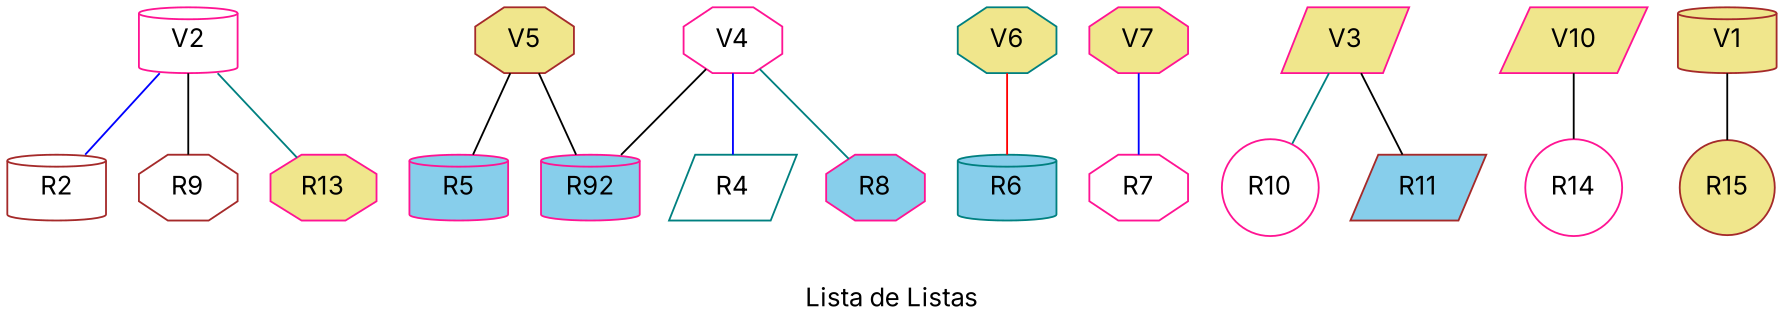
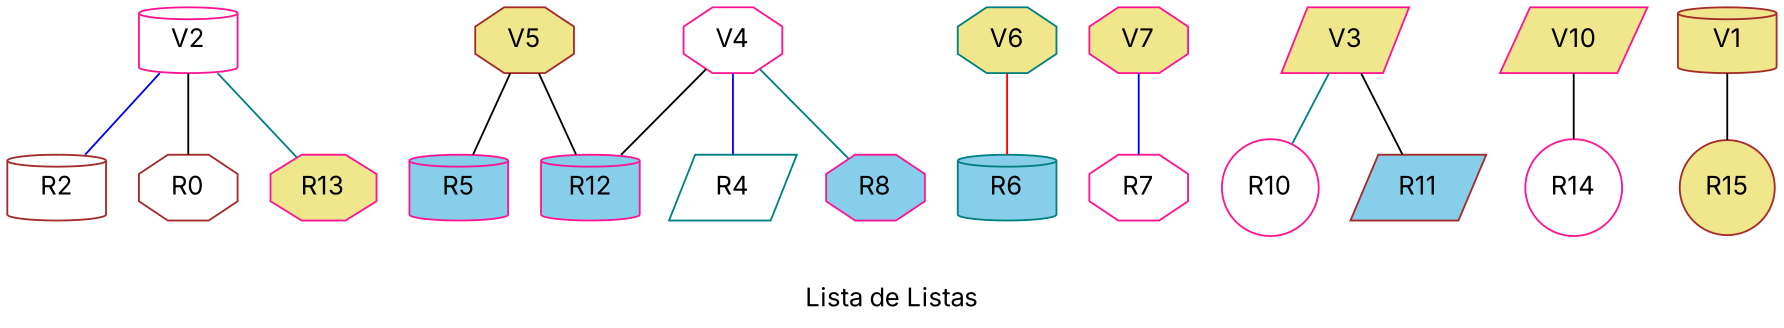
node "R9": label "R9" -> "R0"
node "R92": label "R92" -> "R12"
